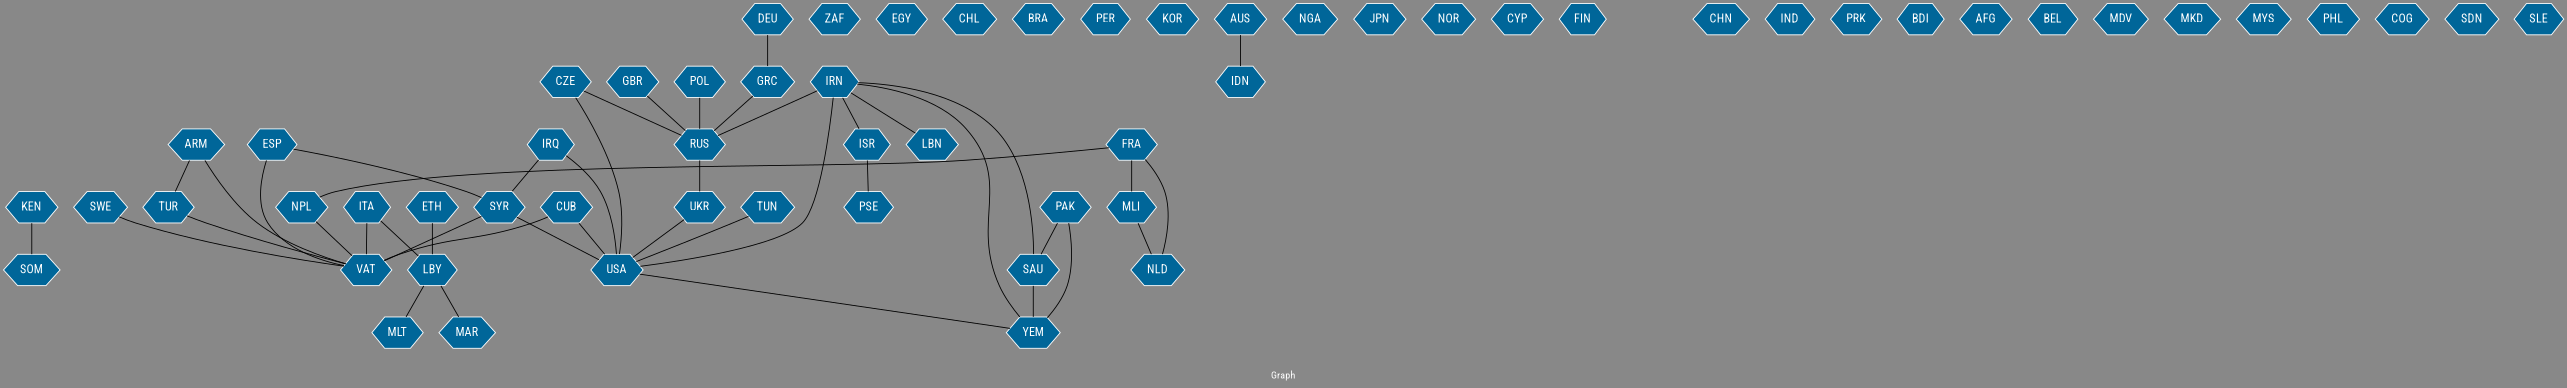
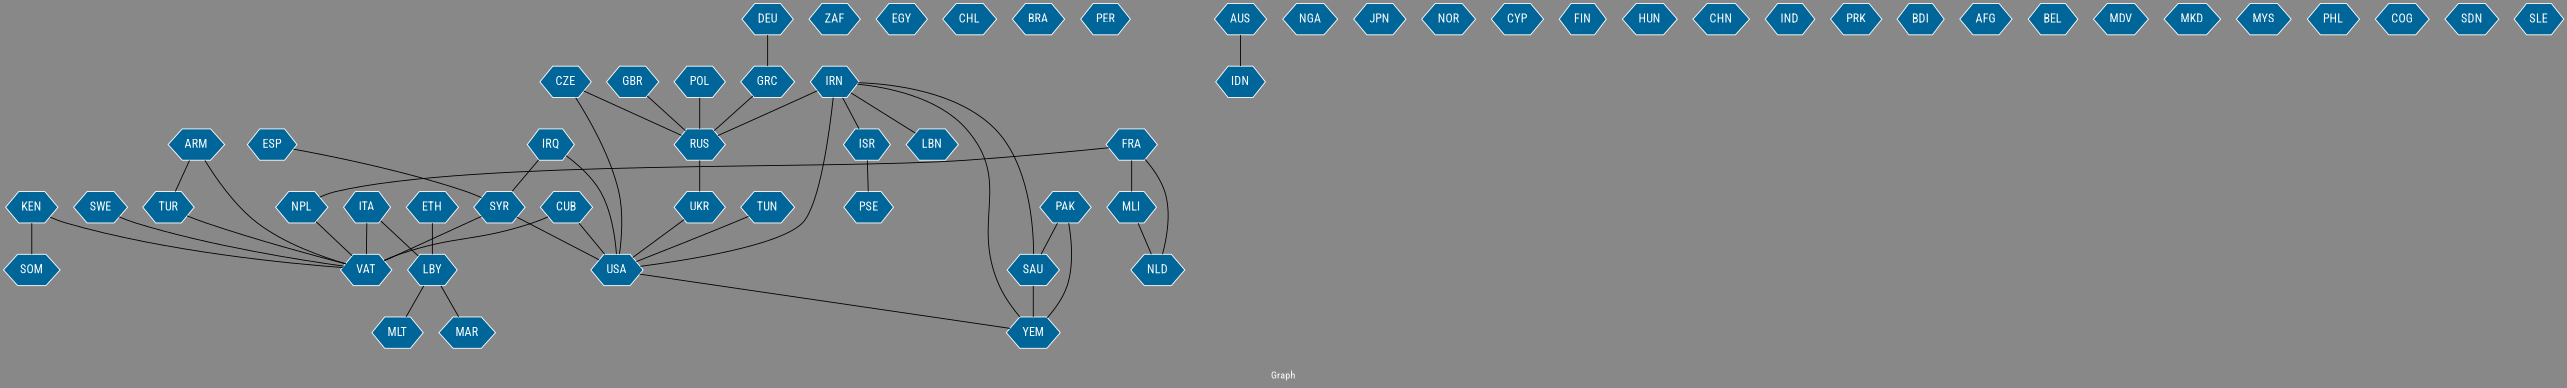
node "KOR": removed
node "HUN": added
edge "ESP" -- "VAT": now "KEN" -- "VAT"
